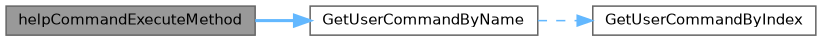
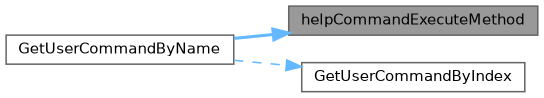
edge "helpCommandExecuteMethod" -> "GetUserCommandByName": reversed
